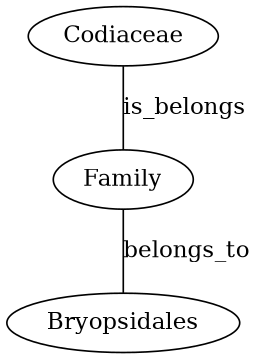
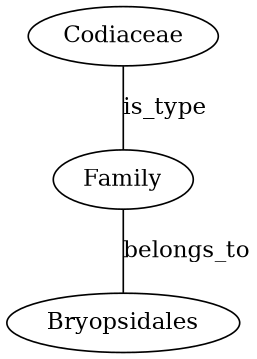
edge "Codiaceae" -- "Family": label "is_belongs" -> "is_type"
